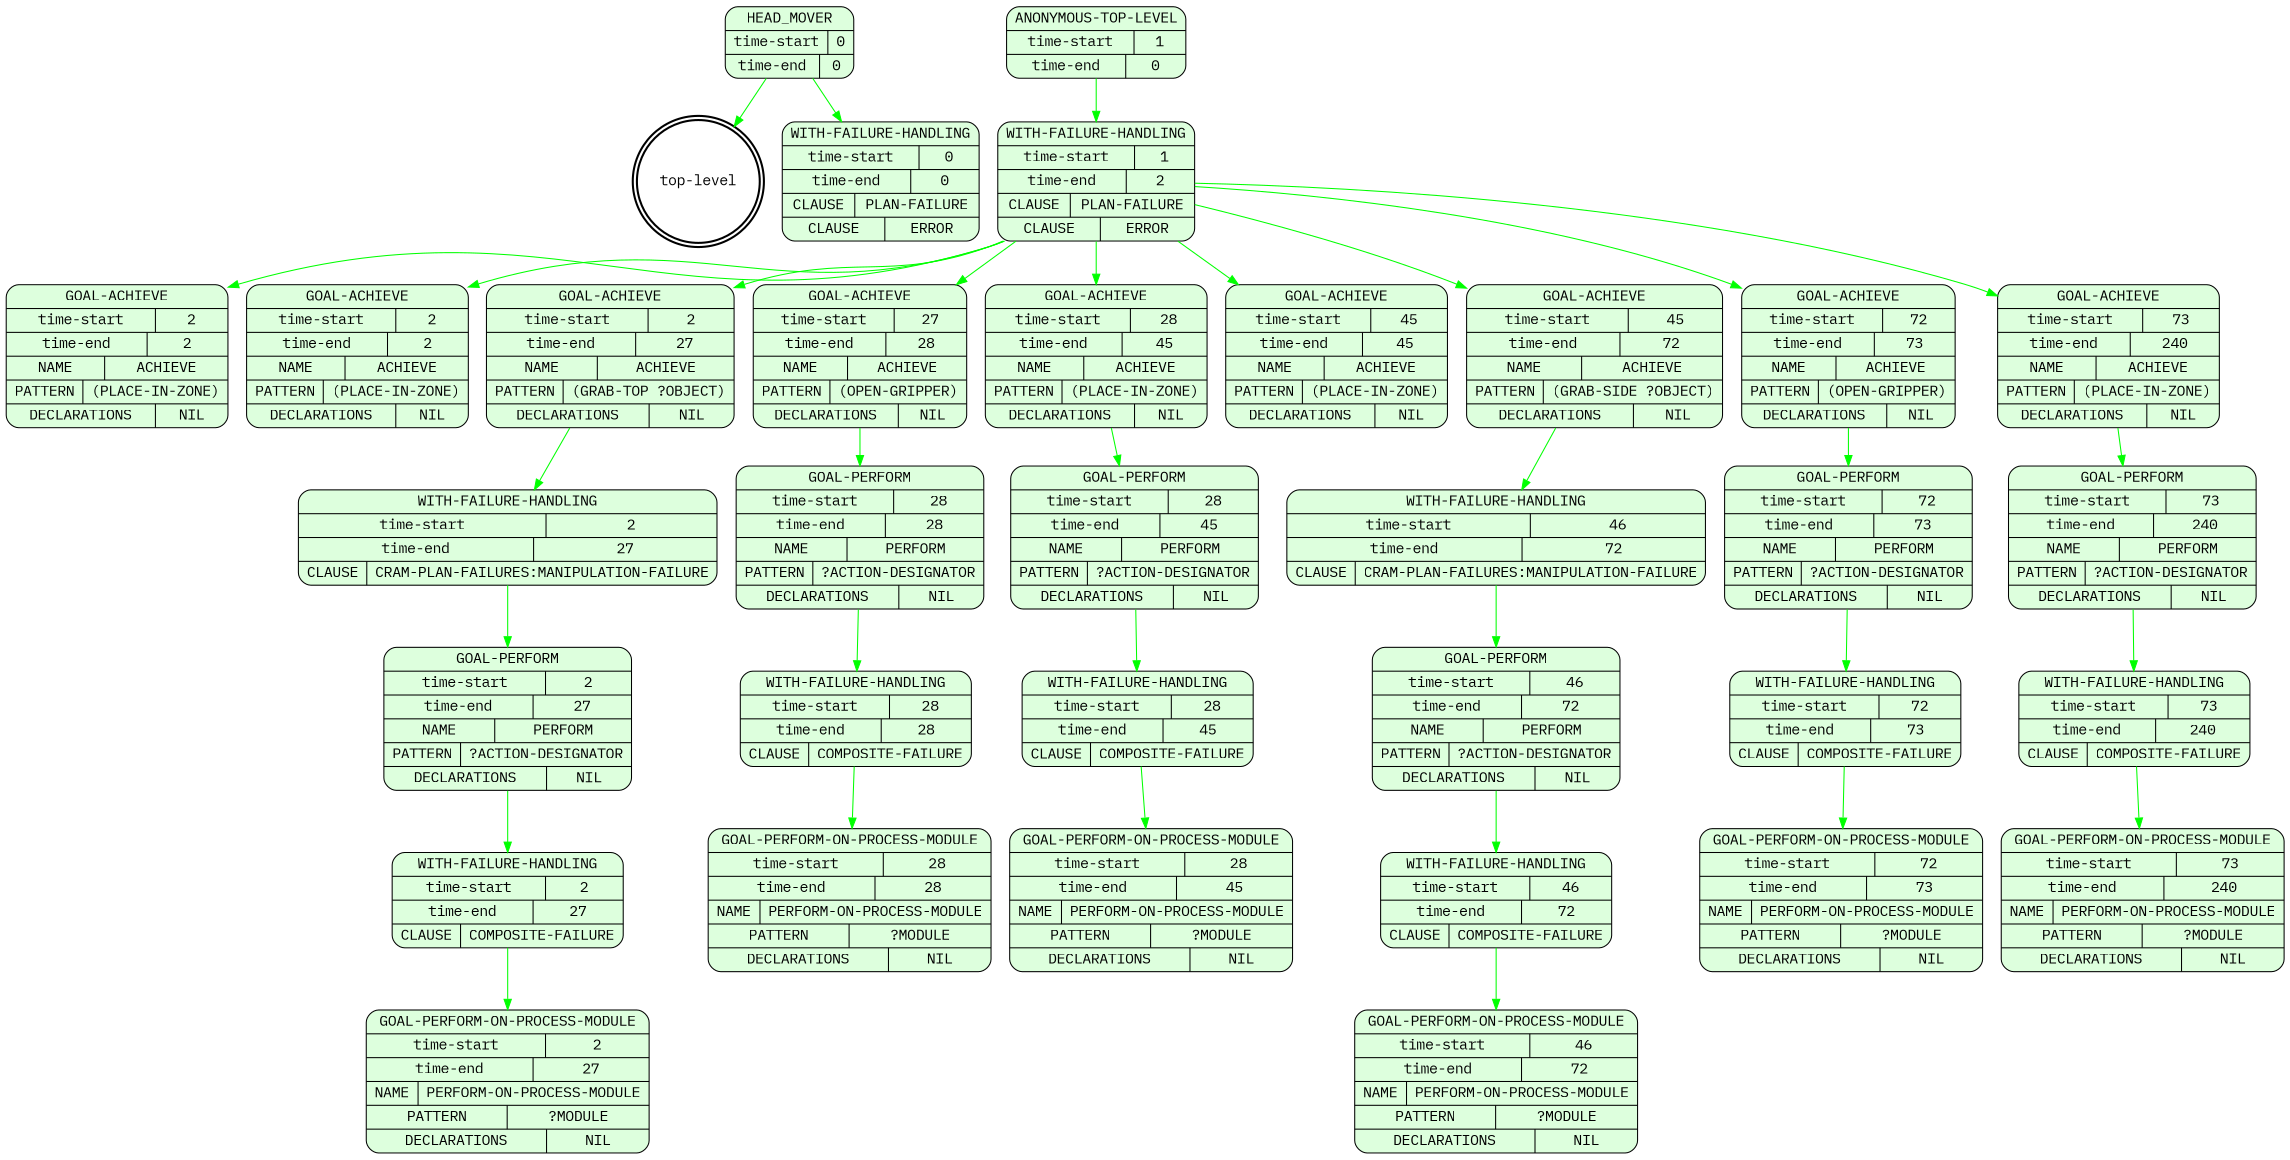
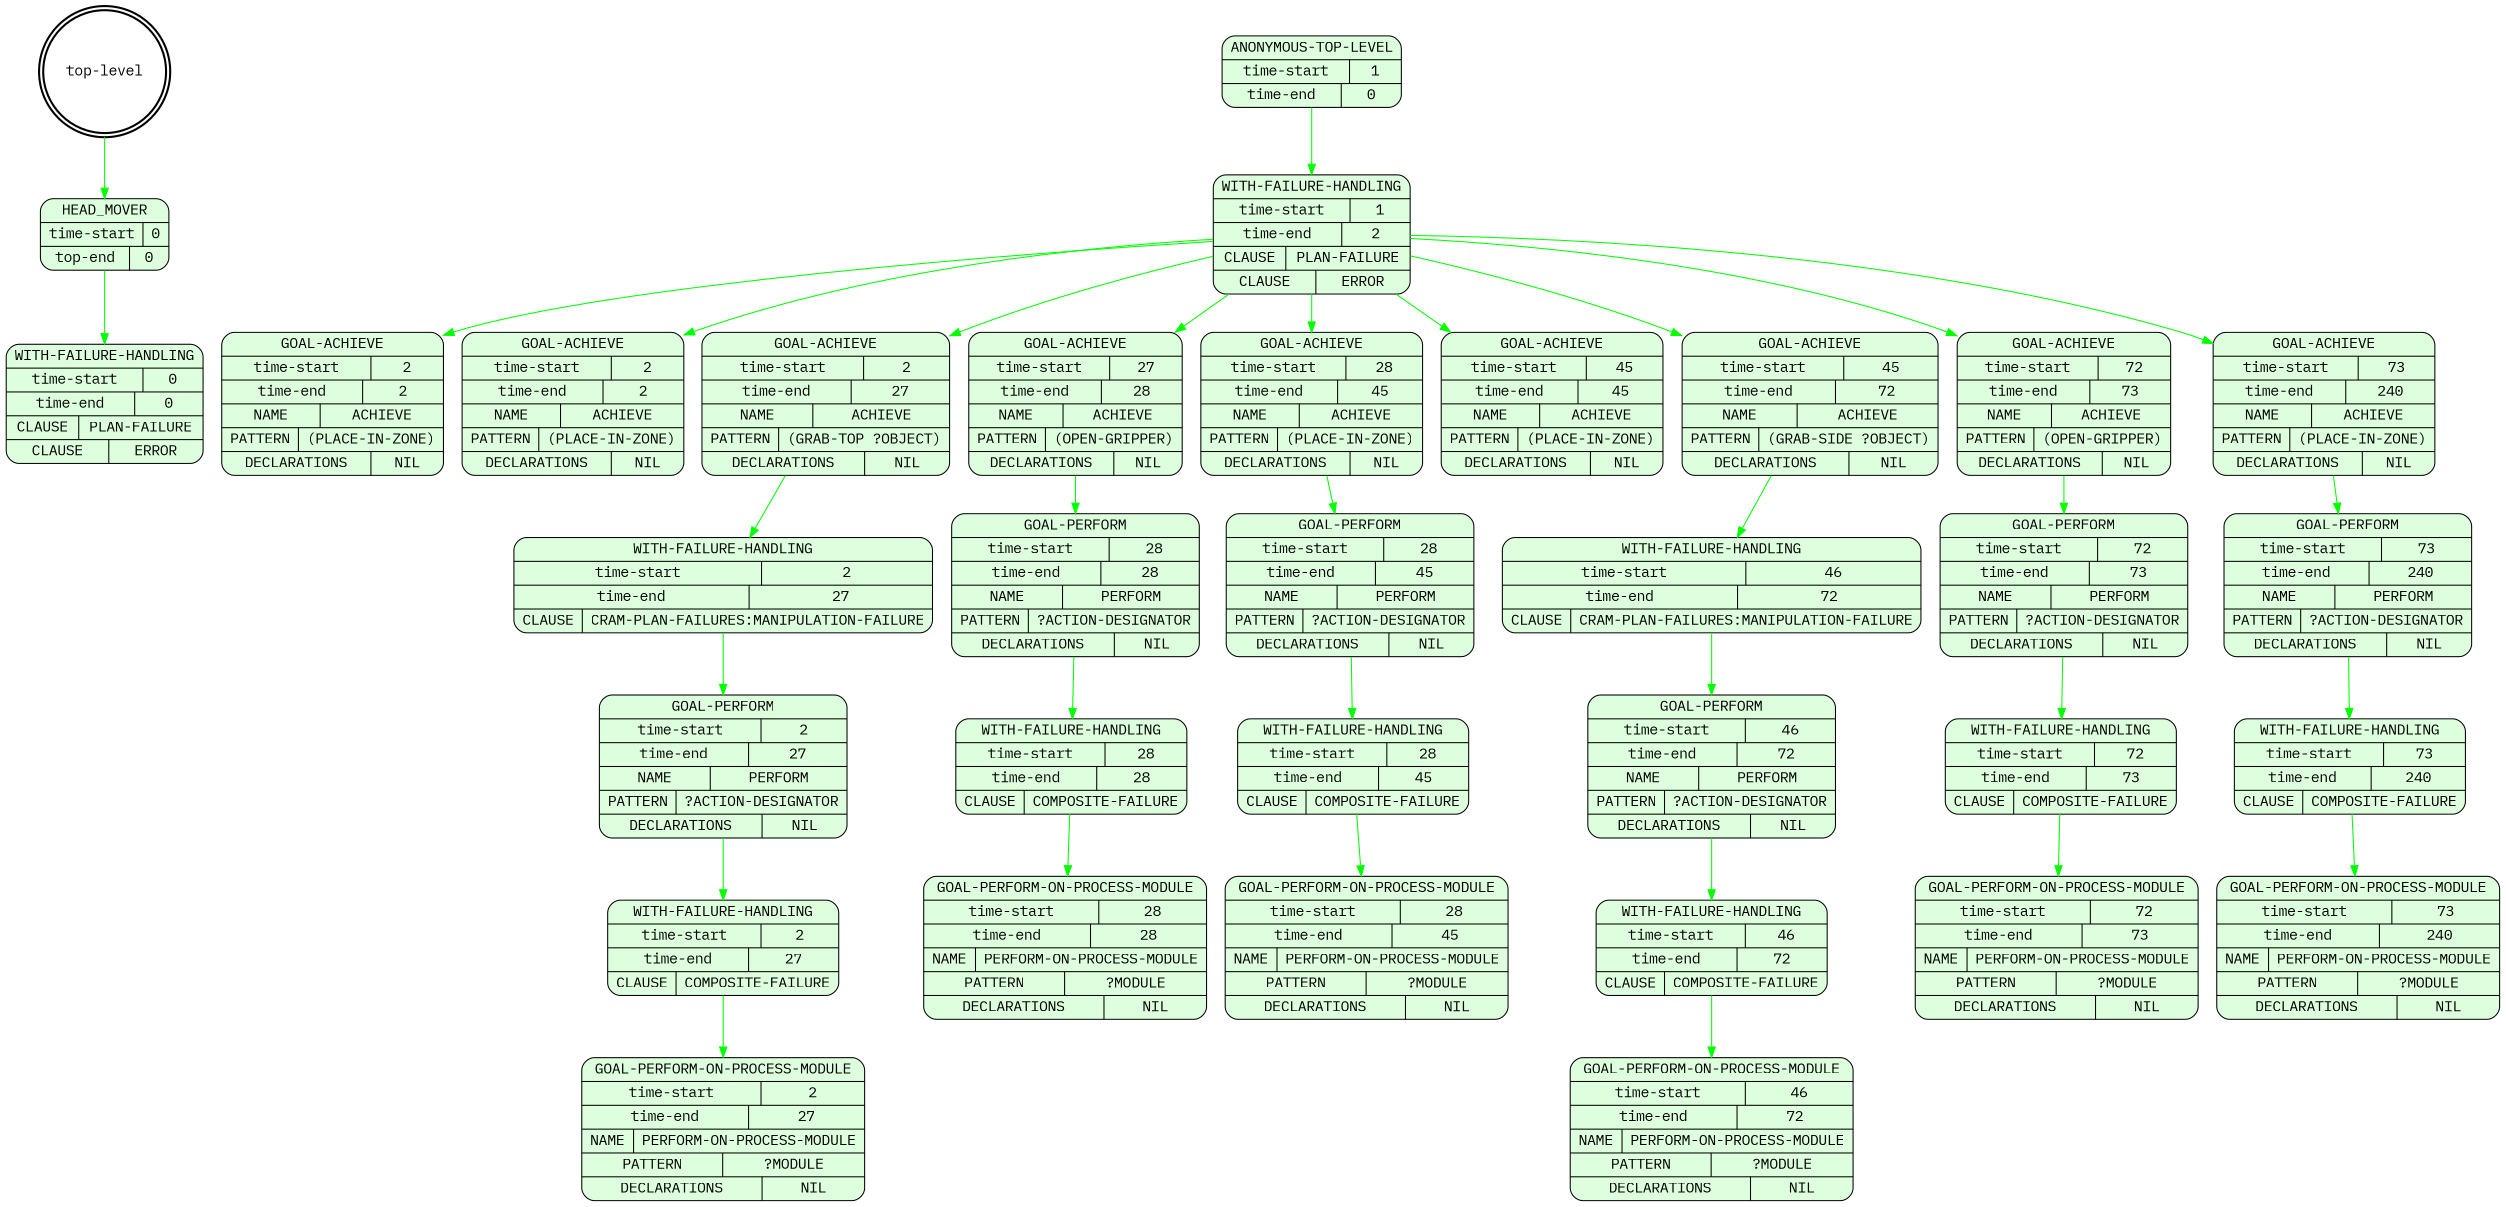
node "HEAD_MOVER": text "time-end" -> "top-end"
edge "HEAD_MOVER" -> "top-level": reversed
